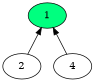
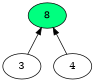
node "1": label "1" -> "8"
node "2": label "2" -> "3"
